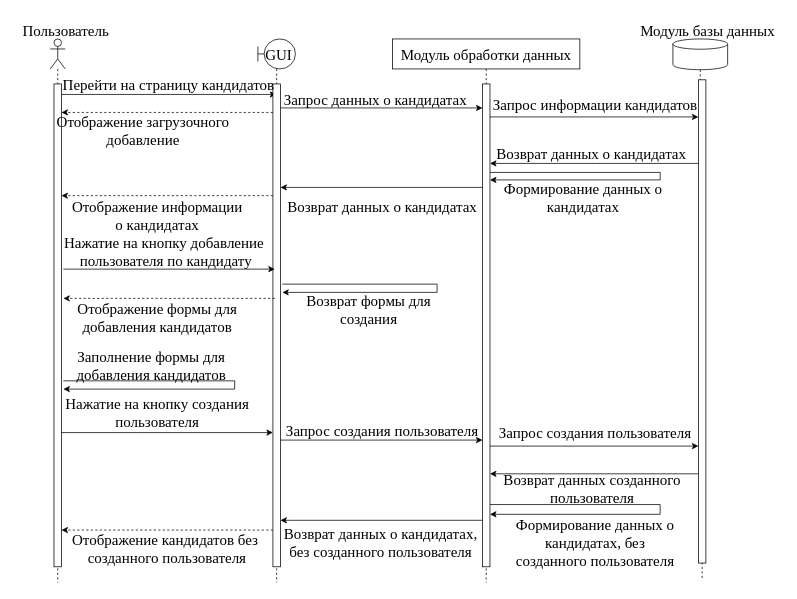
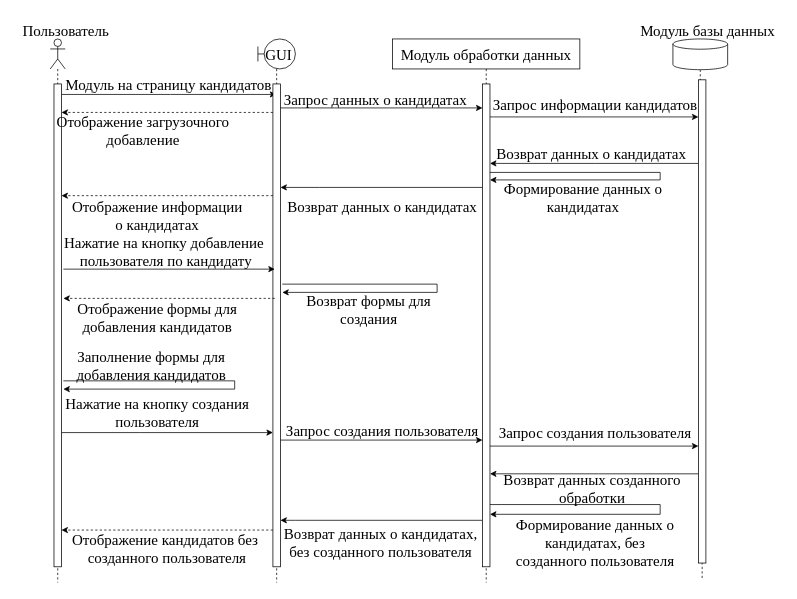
node "Перейти на страницу кандидатов": label "Перейти на страницу кандидатов" -> "Модуль на страницу кандидатов"
node "Возврат данных созданного пользователя": label "Возврат данных созданного пользователя" -> "Возврат данных созданного обработки"
